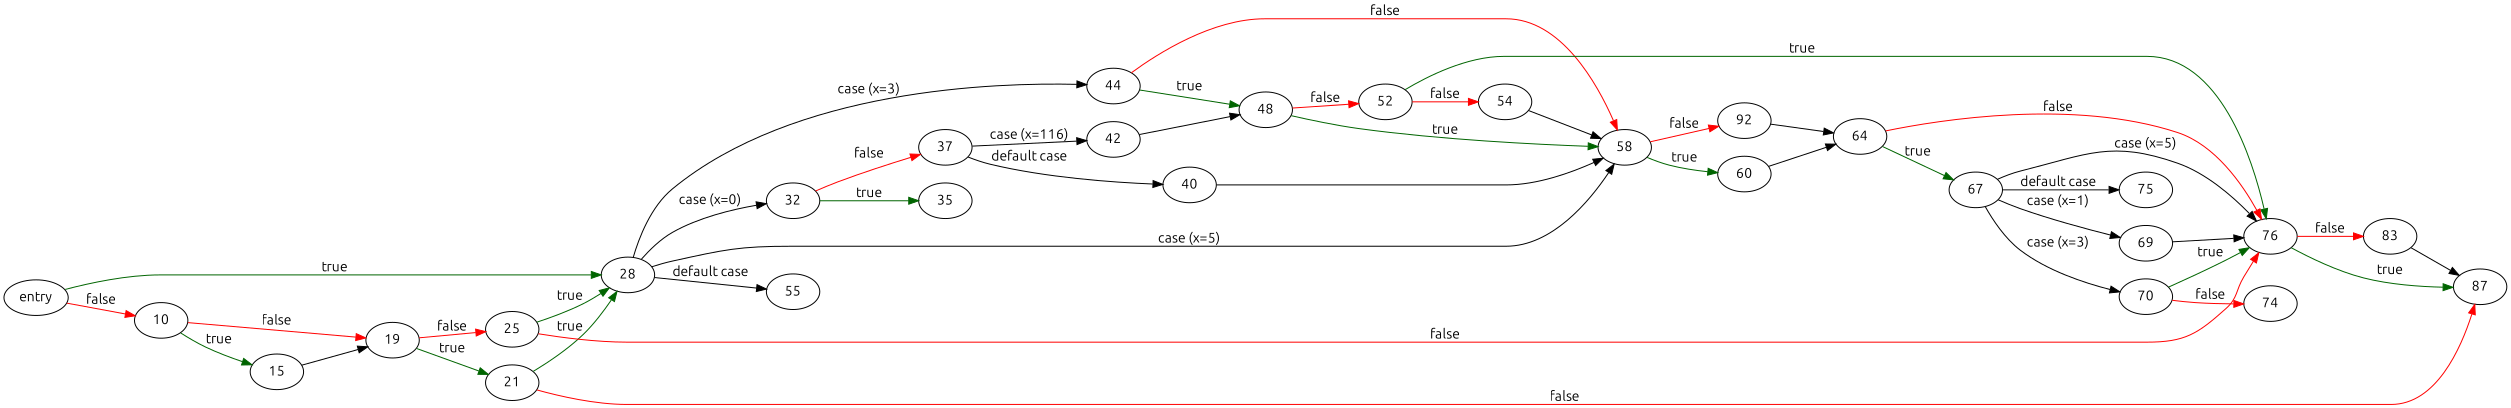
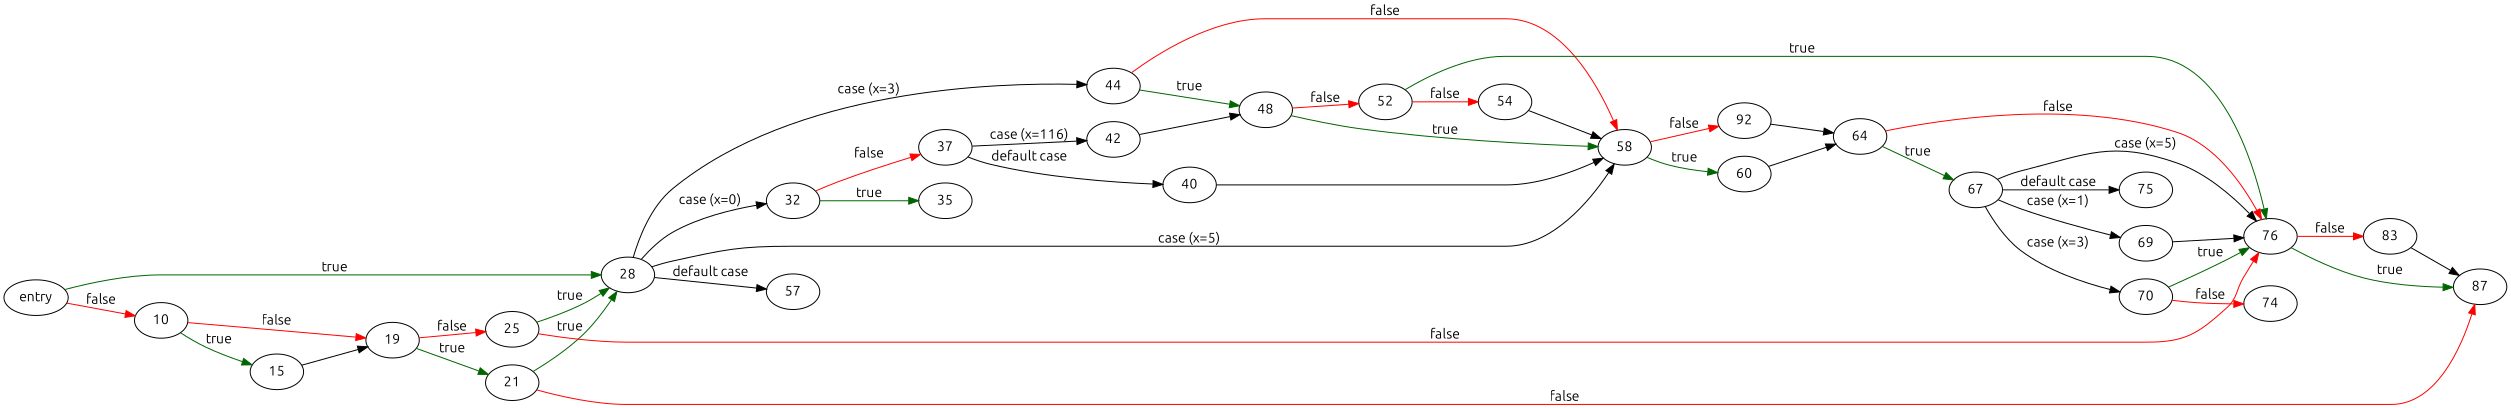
node "55": label "55" -> "57"
